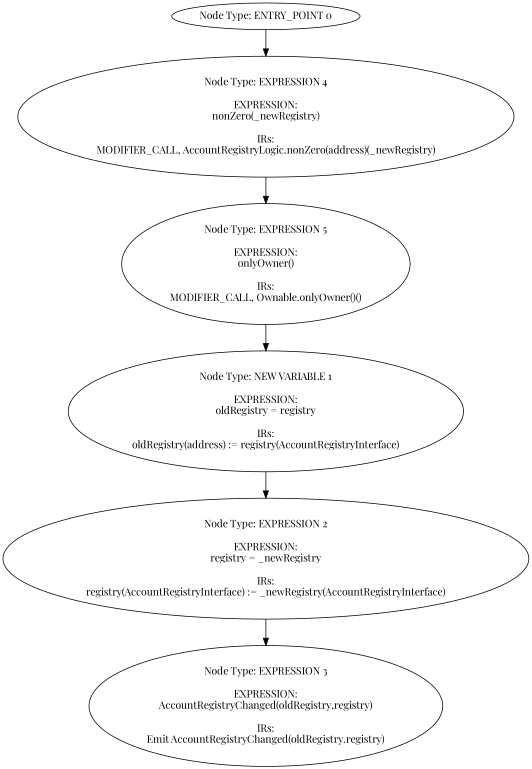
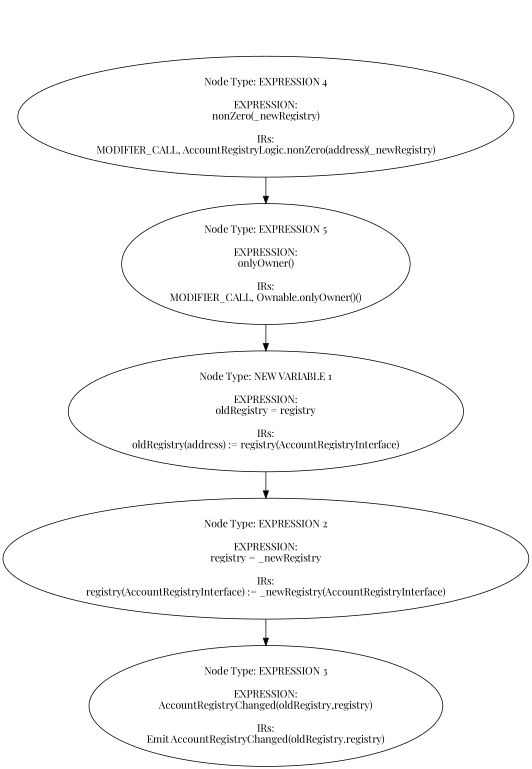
node "Node Type: ENTRY_POINT 0": removed
